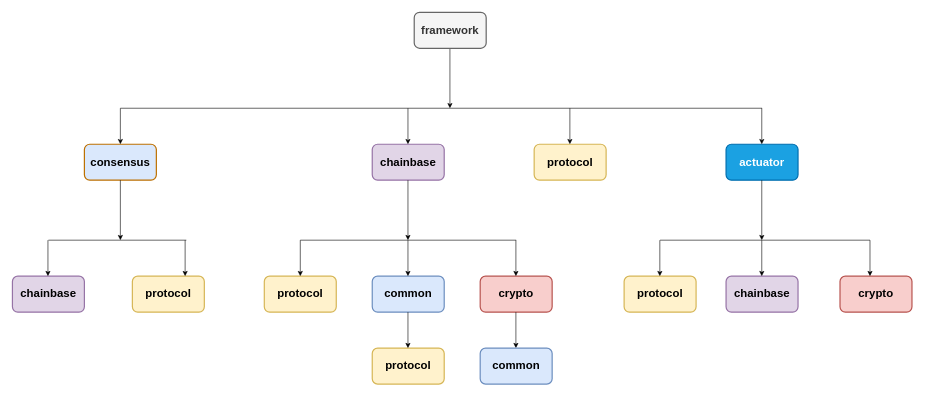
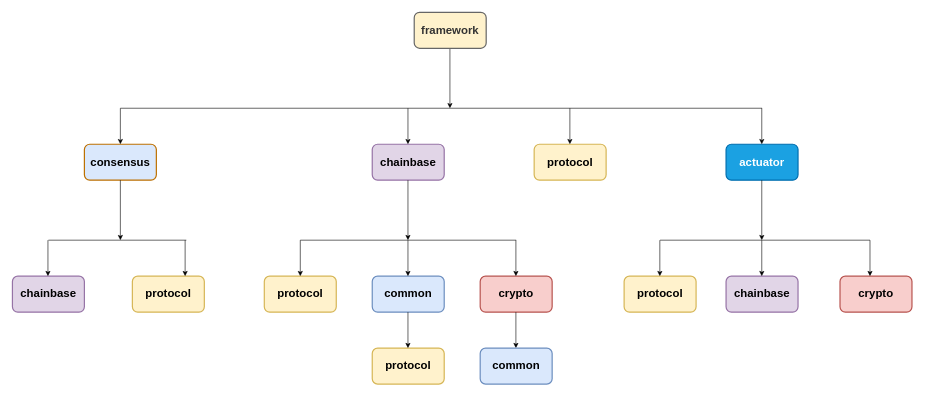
node "framework": fillcolor #f5f5f5 -> #fff2cc
